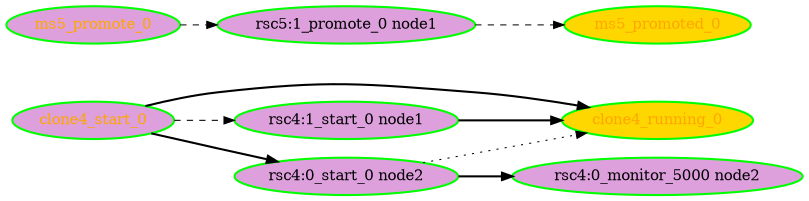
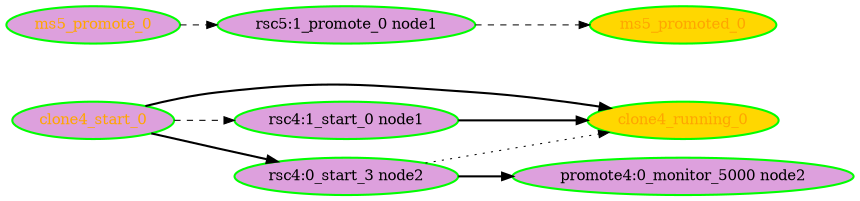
node "rsc4:0_start_0 node2": label "rsc4:0_start_0 node2" -> "rsc4:0_start_3 node2"
node "rsc4:0_monitor_5000 node2": label "rsc4:0_monitor_5000 node2" -> "promote4:0_monitor_5000 node2"
